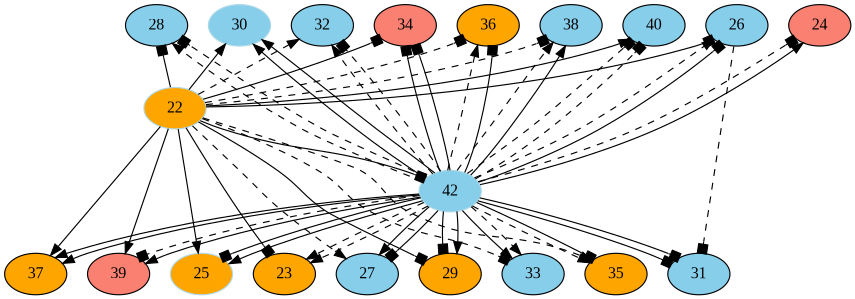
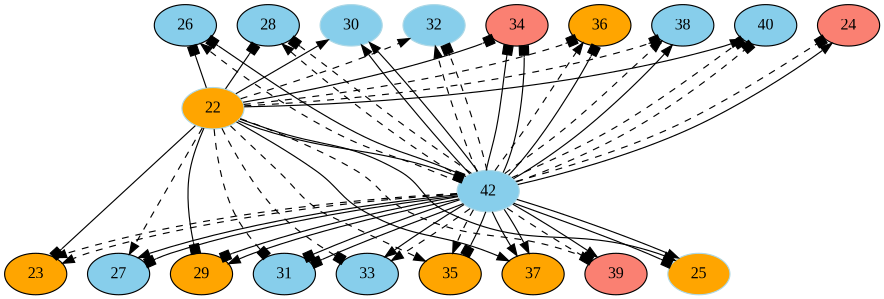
node "32": color black -> lightblue
edge "26" -> "31": now "22" -> "31"
edge "22" -> "39": style solid -> dashed
